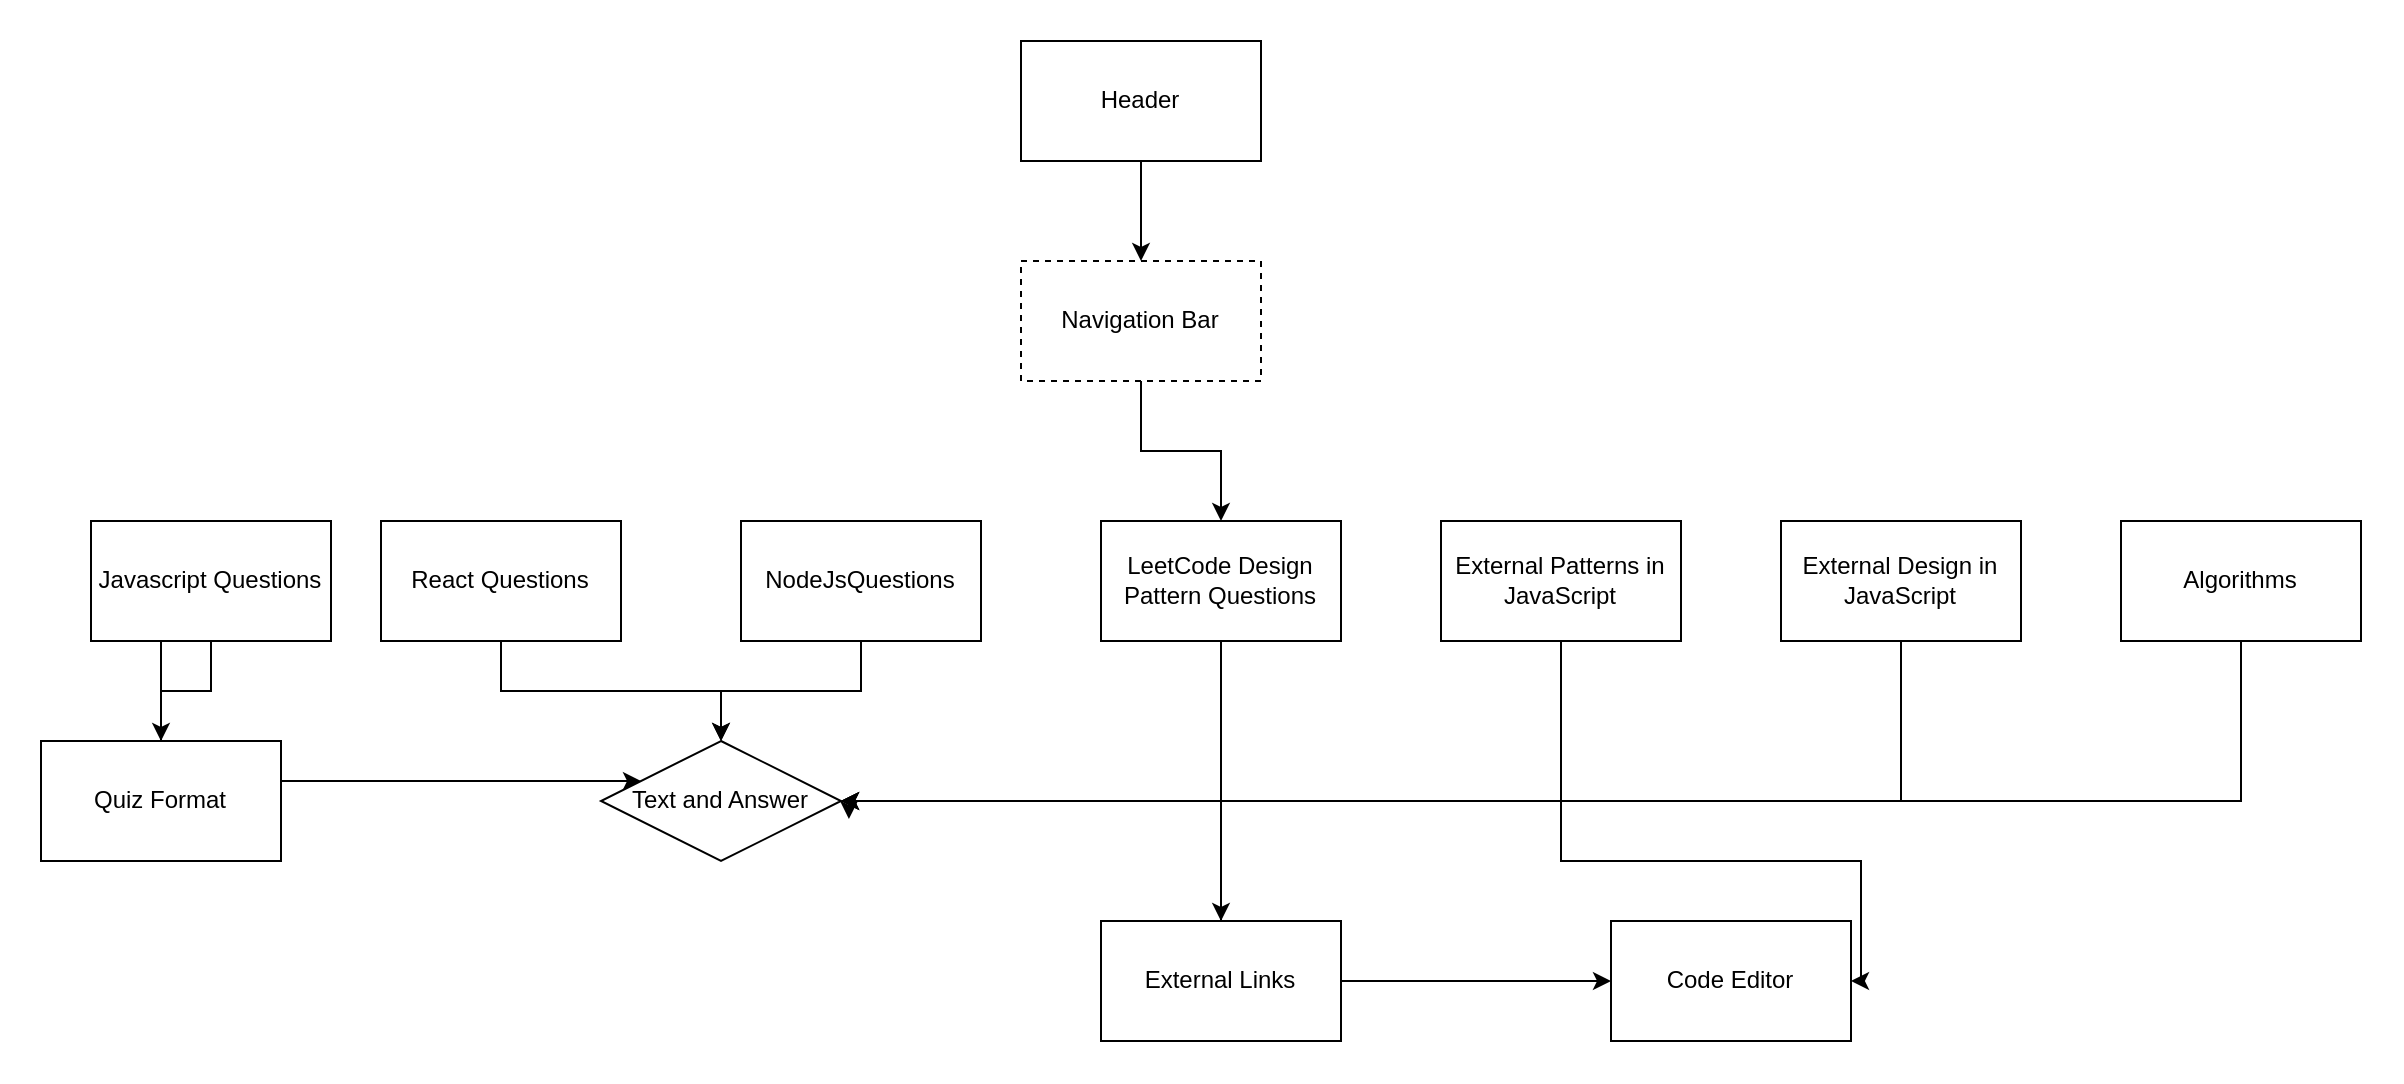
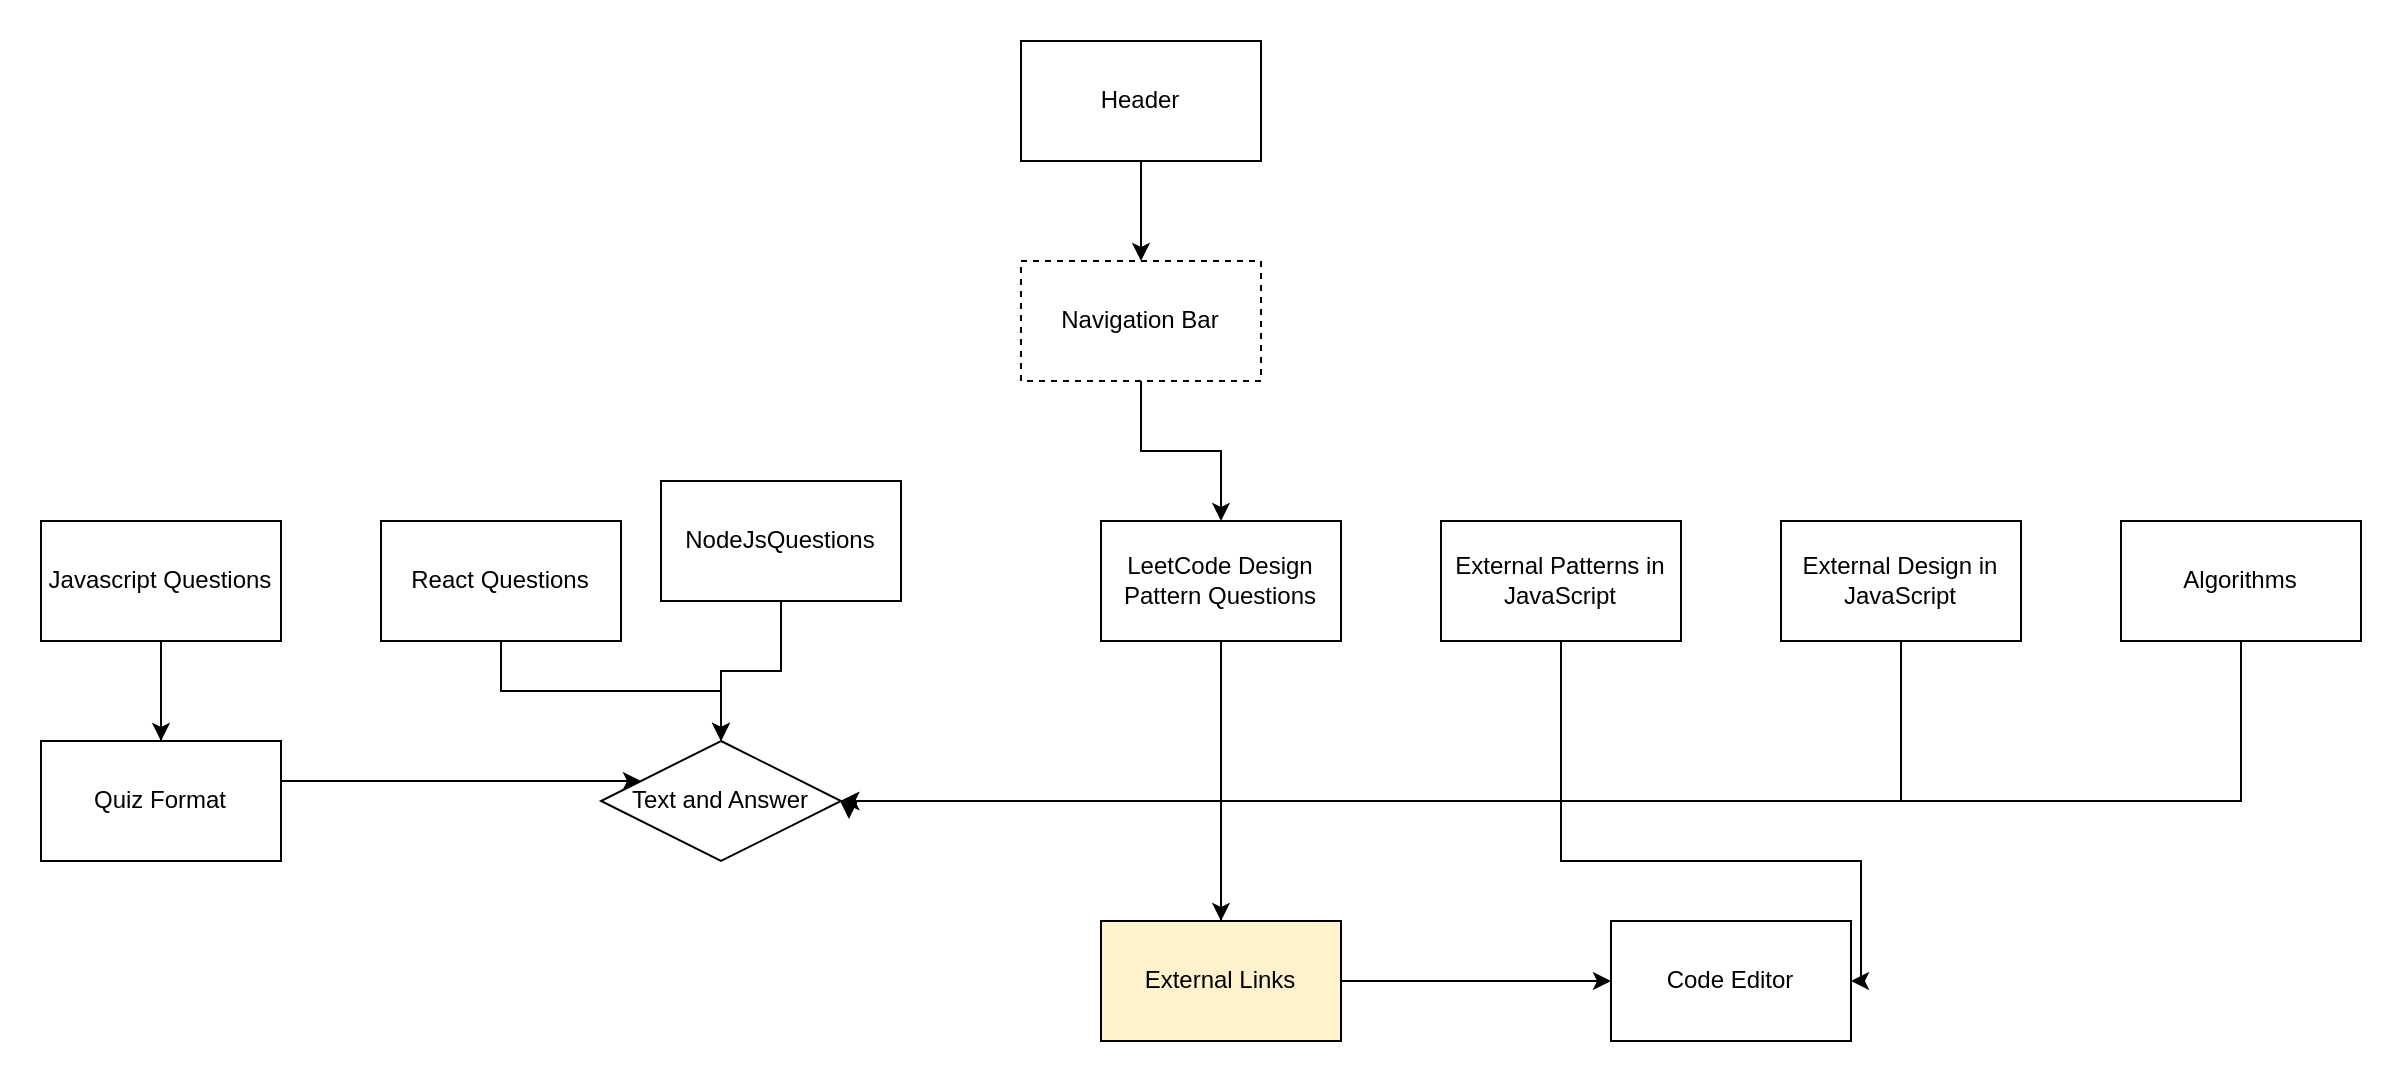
node "Javascript Questions": moved (211, 581) -> (161, 581)
node "NodeJsQuestions": moved (861, 581) -> (781, 541)
node "External Links": fillcolor #ffffff -> #fff2cc
